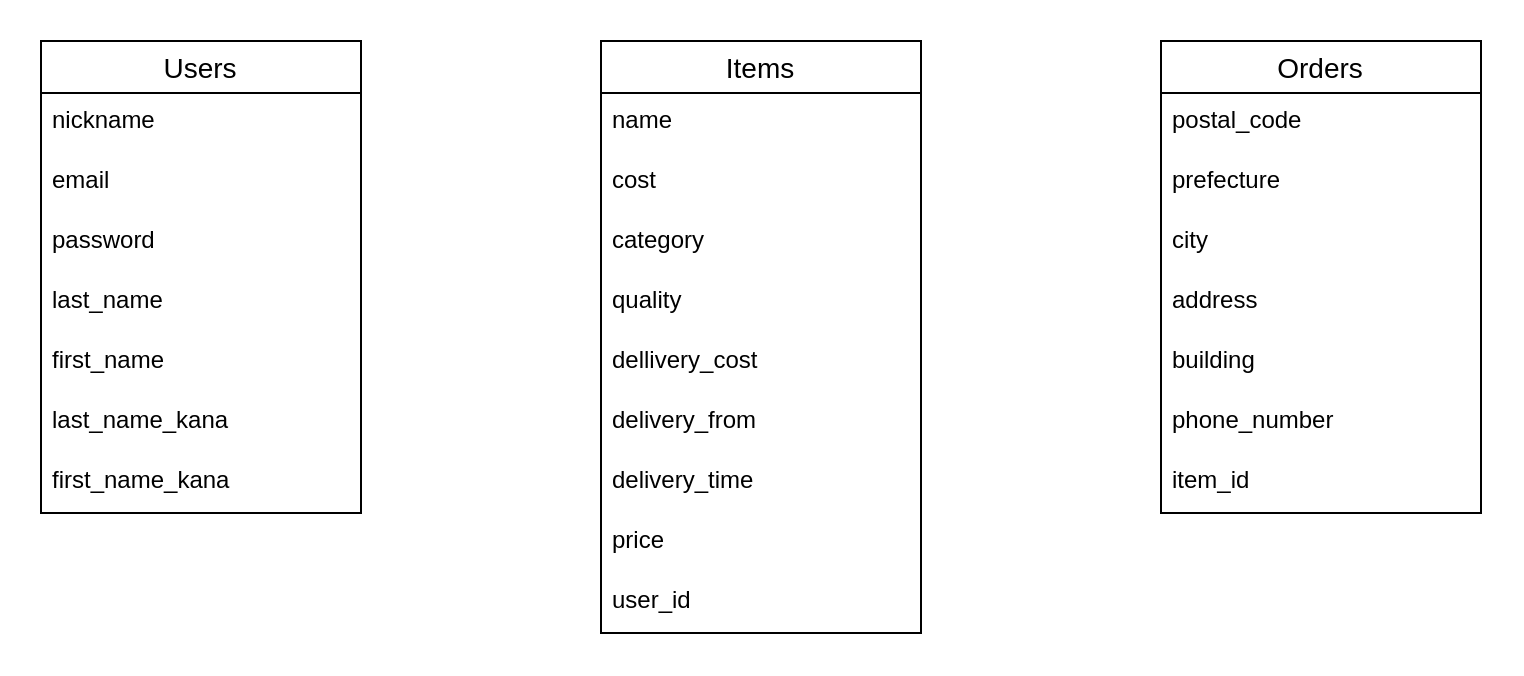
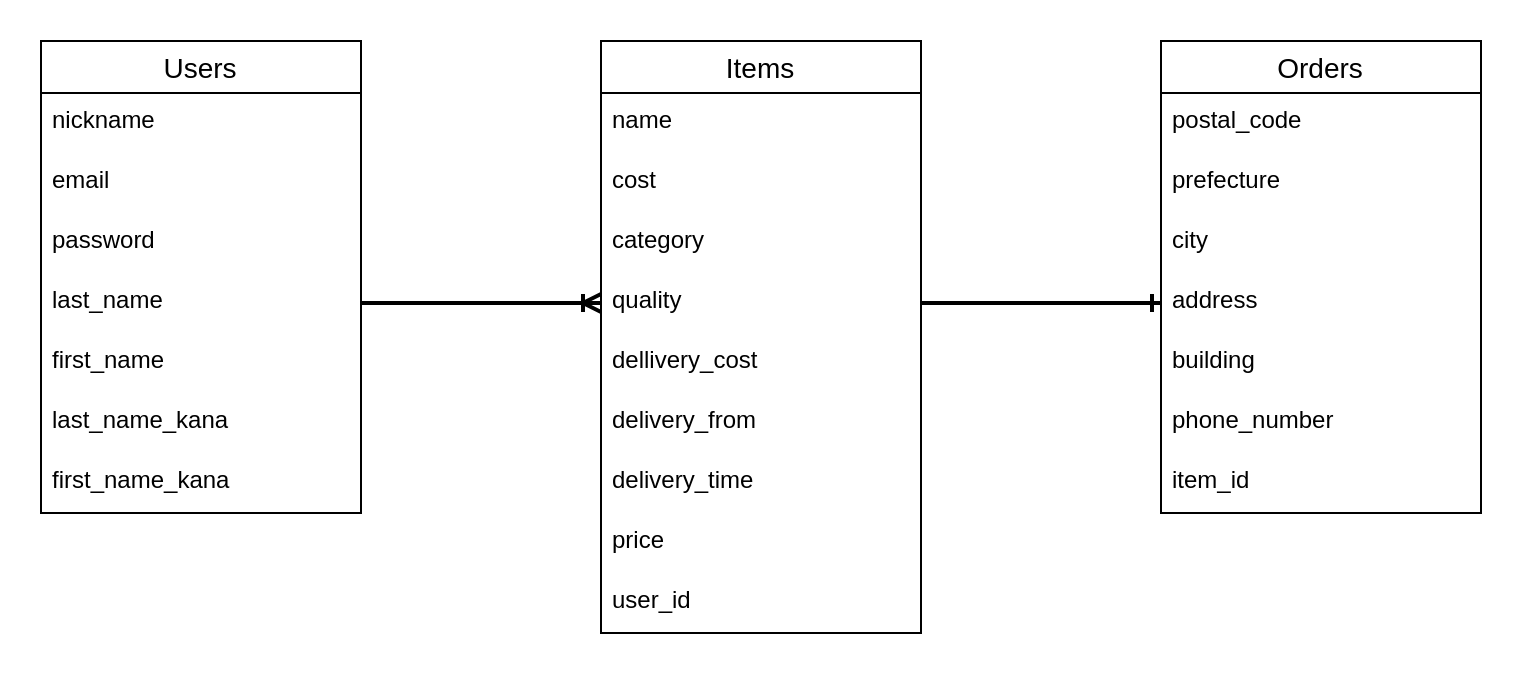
edge "last_name" -> "quality": added
edge "quality" -> "address": added
